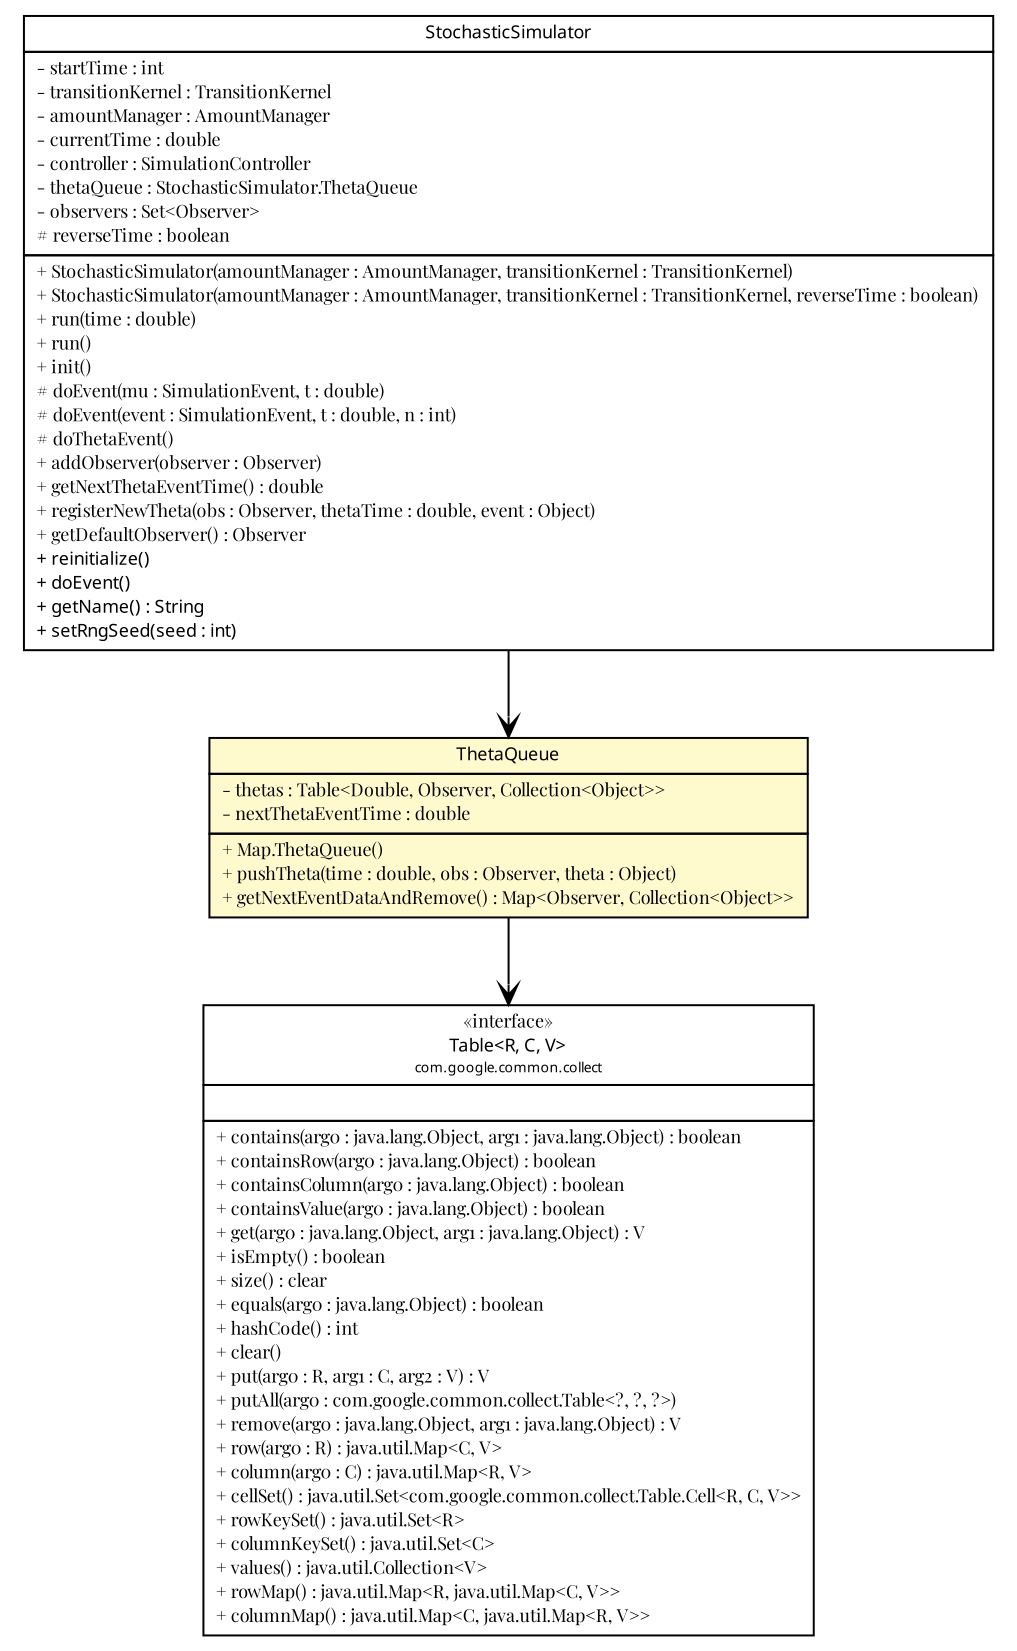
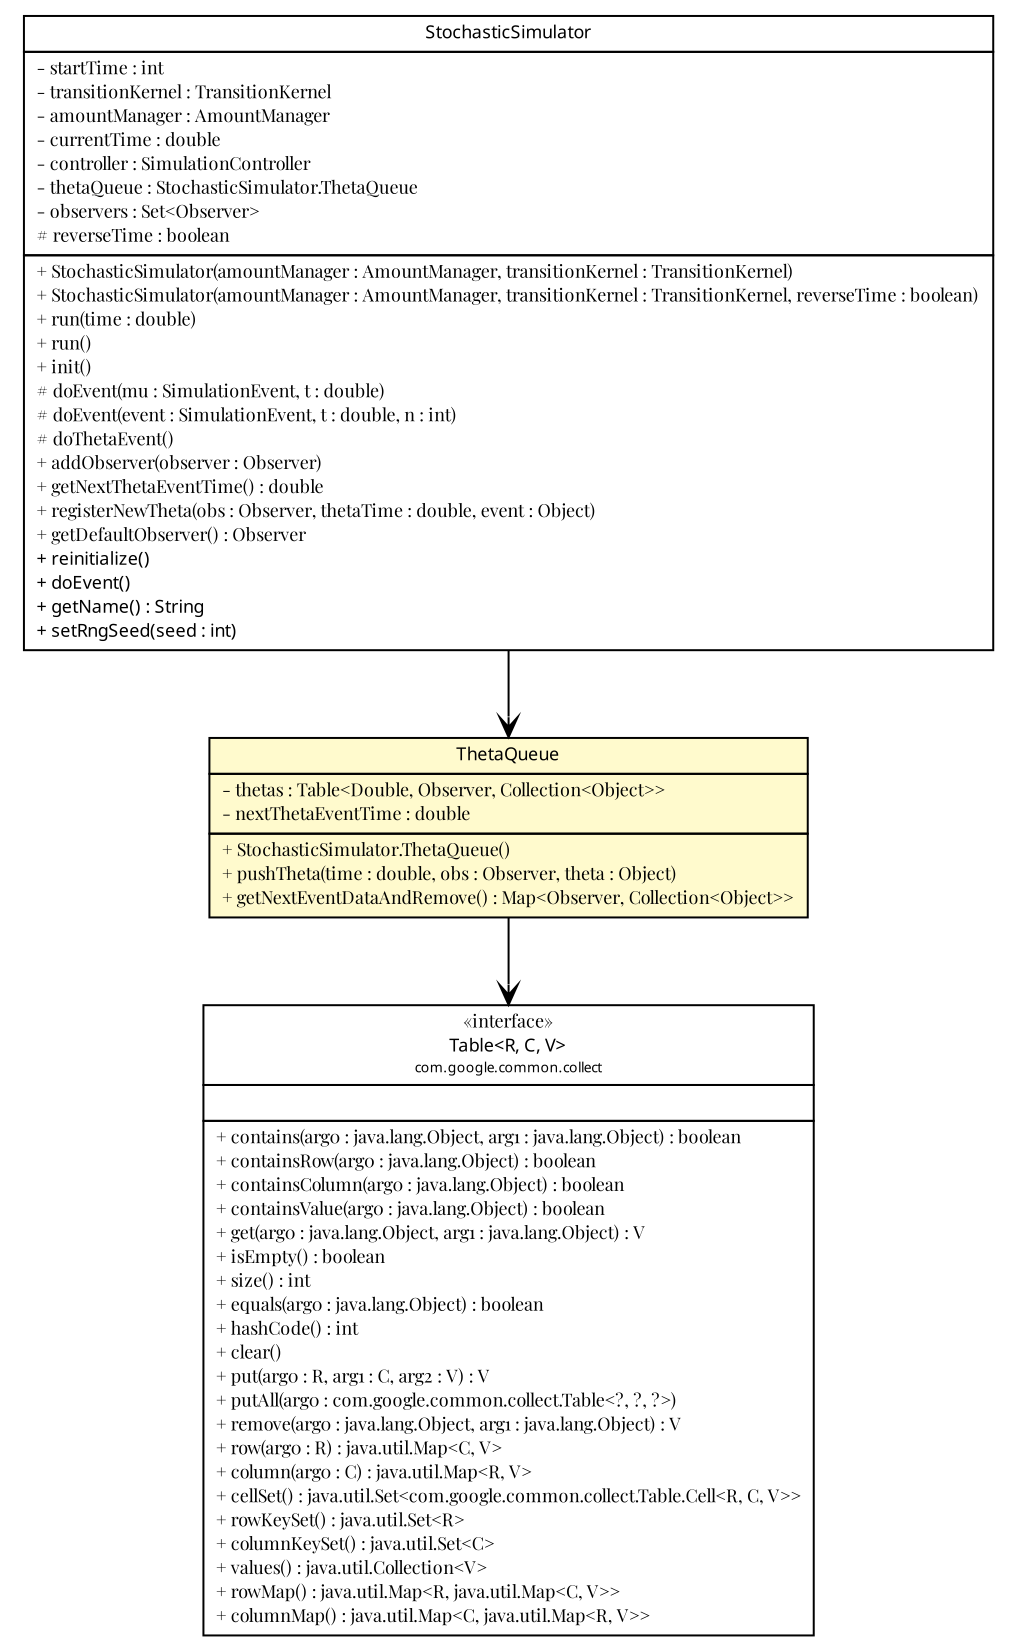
node "ThetaQueue": text "+ Map.ThetaQueue()" -> "+ StochasticSimulator.ThetaQueue()"
node "Table<R, C, V>": text "+ size() : clear" -> "+ size() : int"
